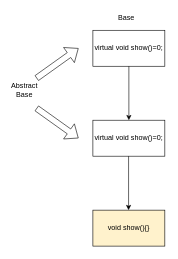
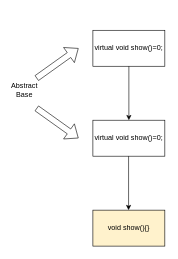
node "Base": removed
